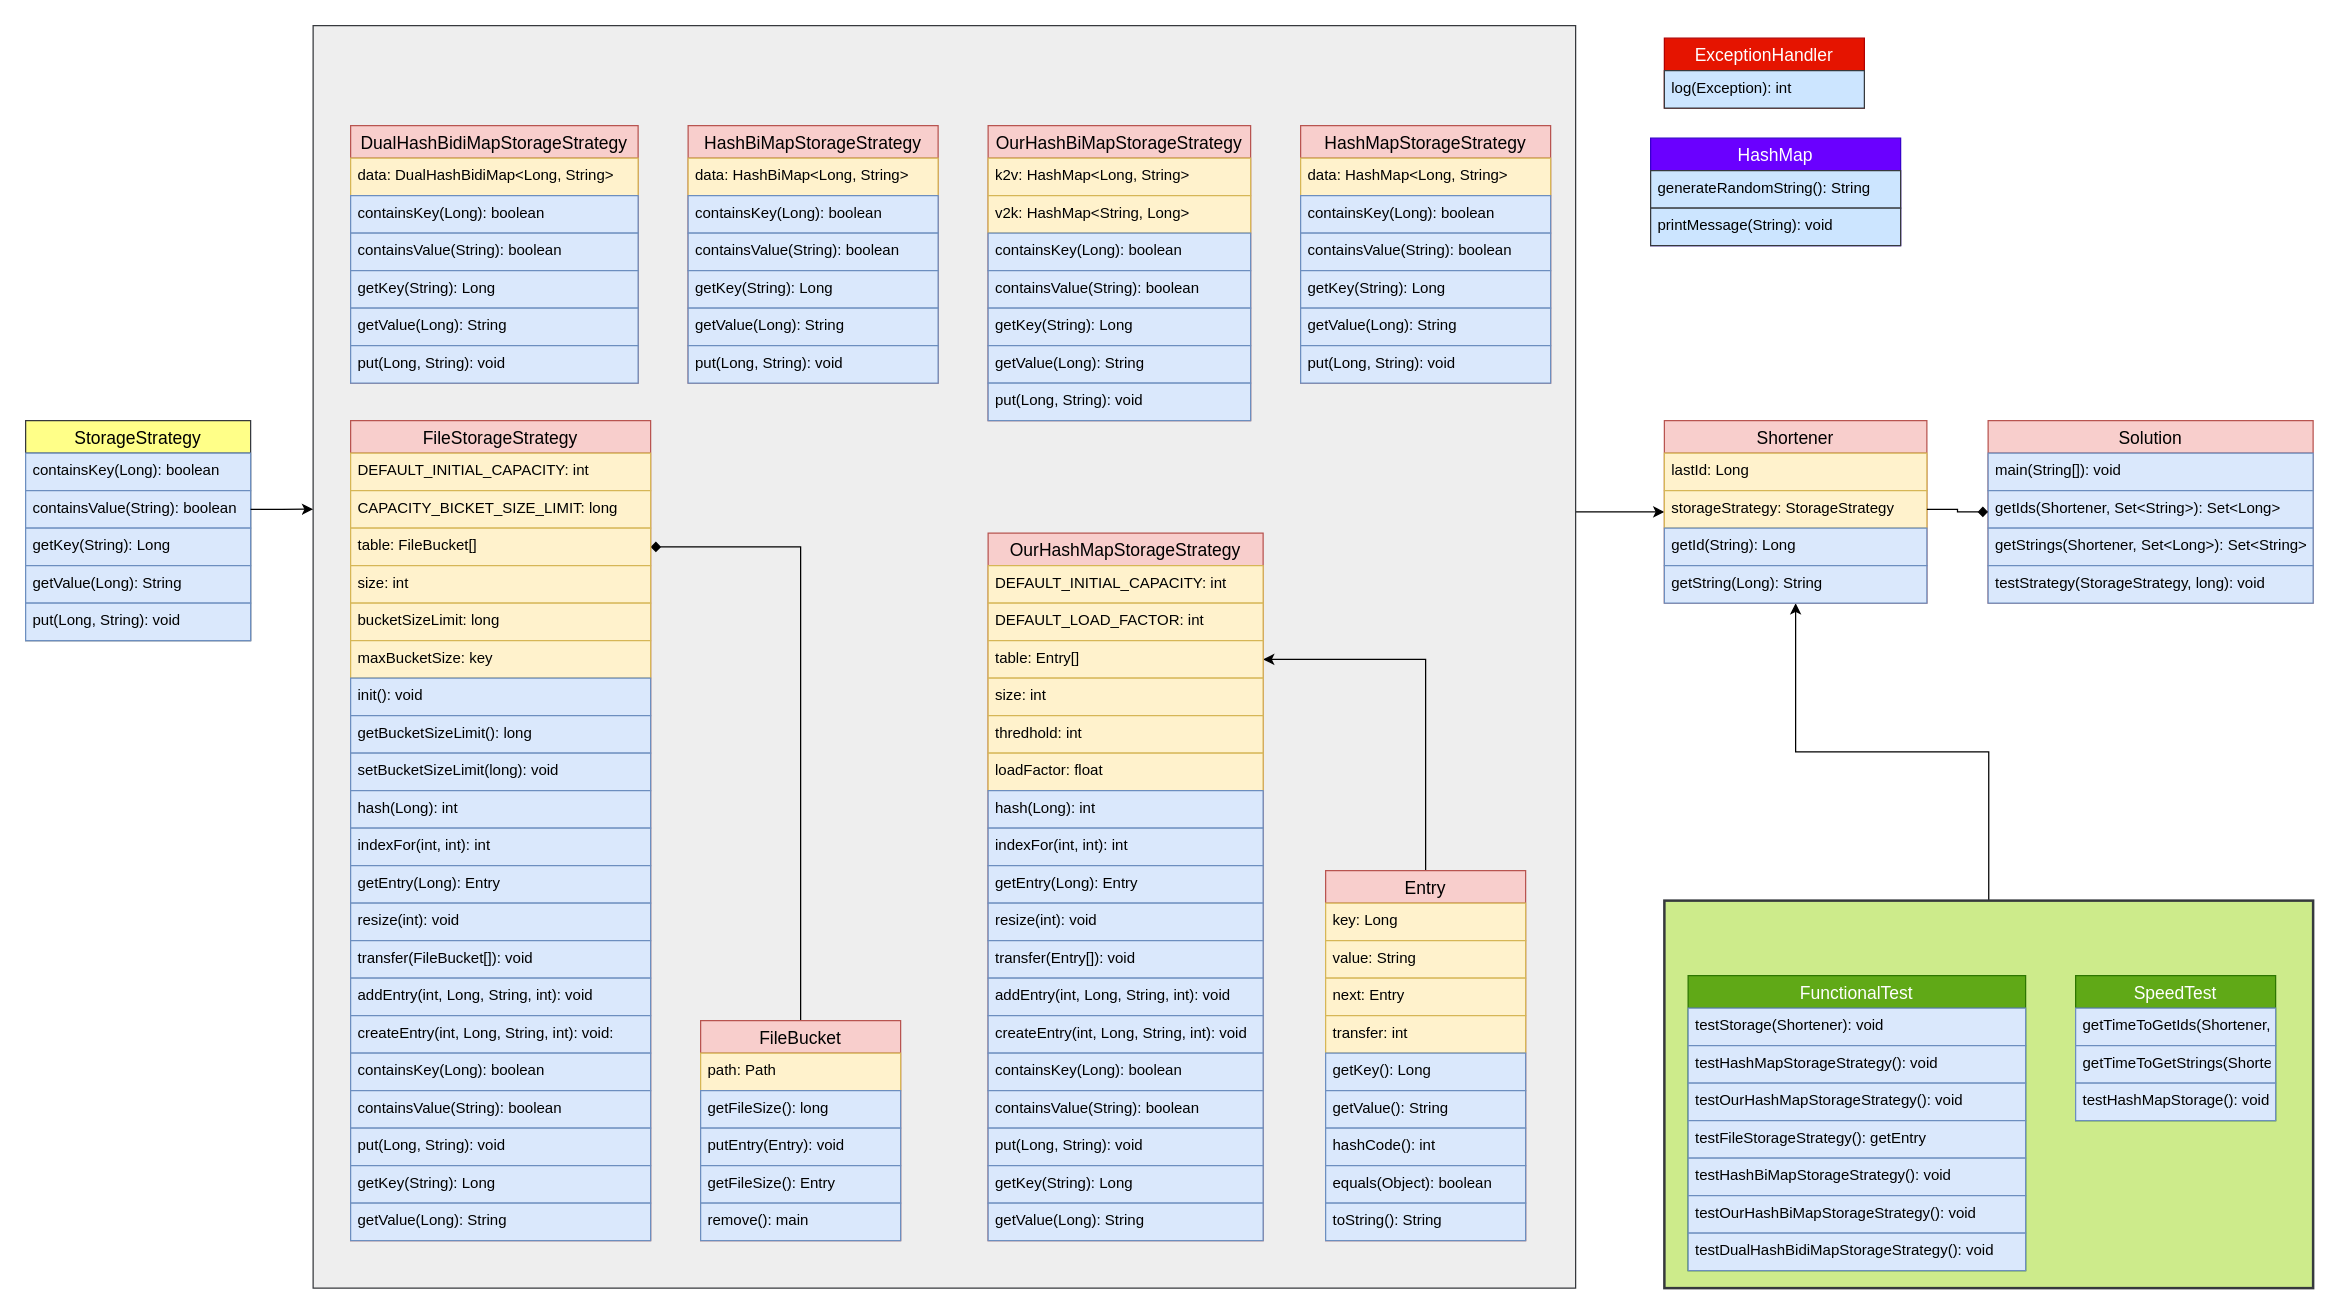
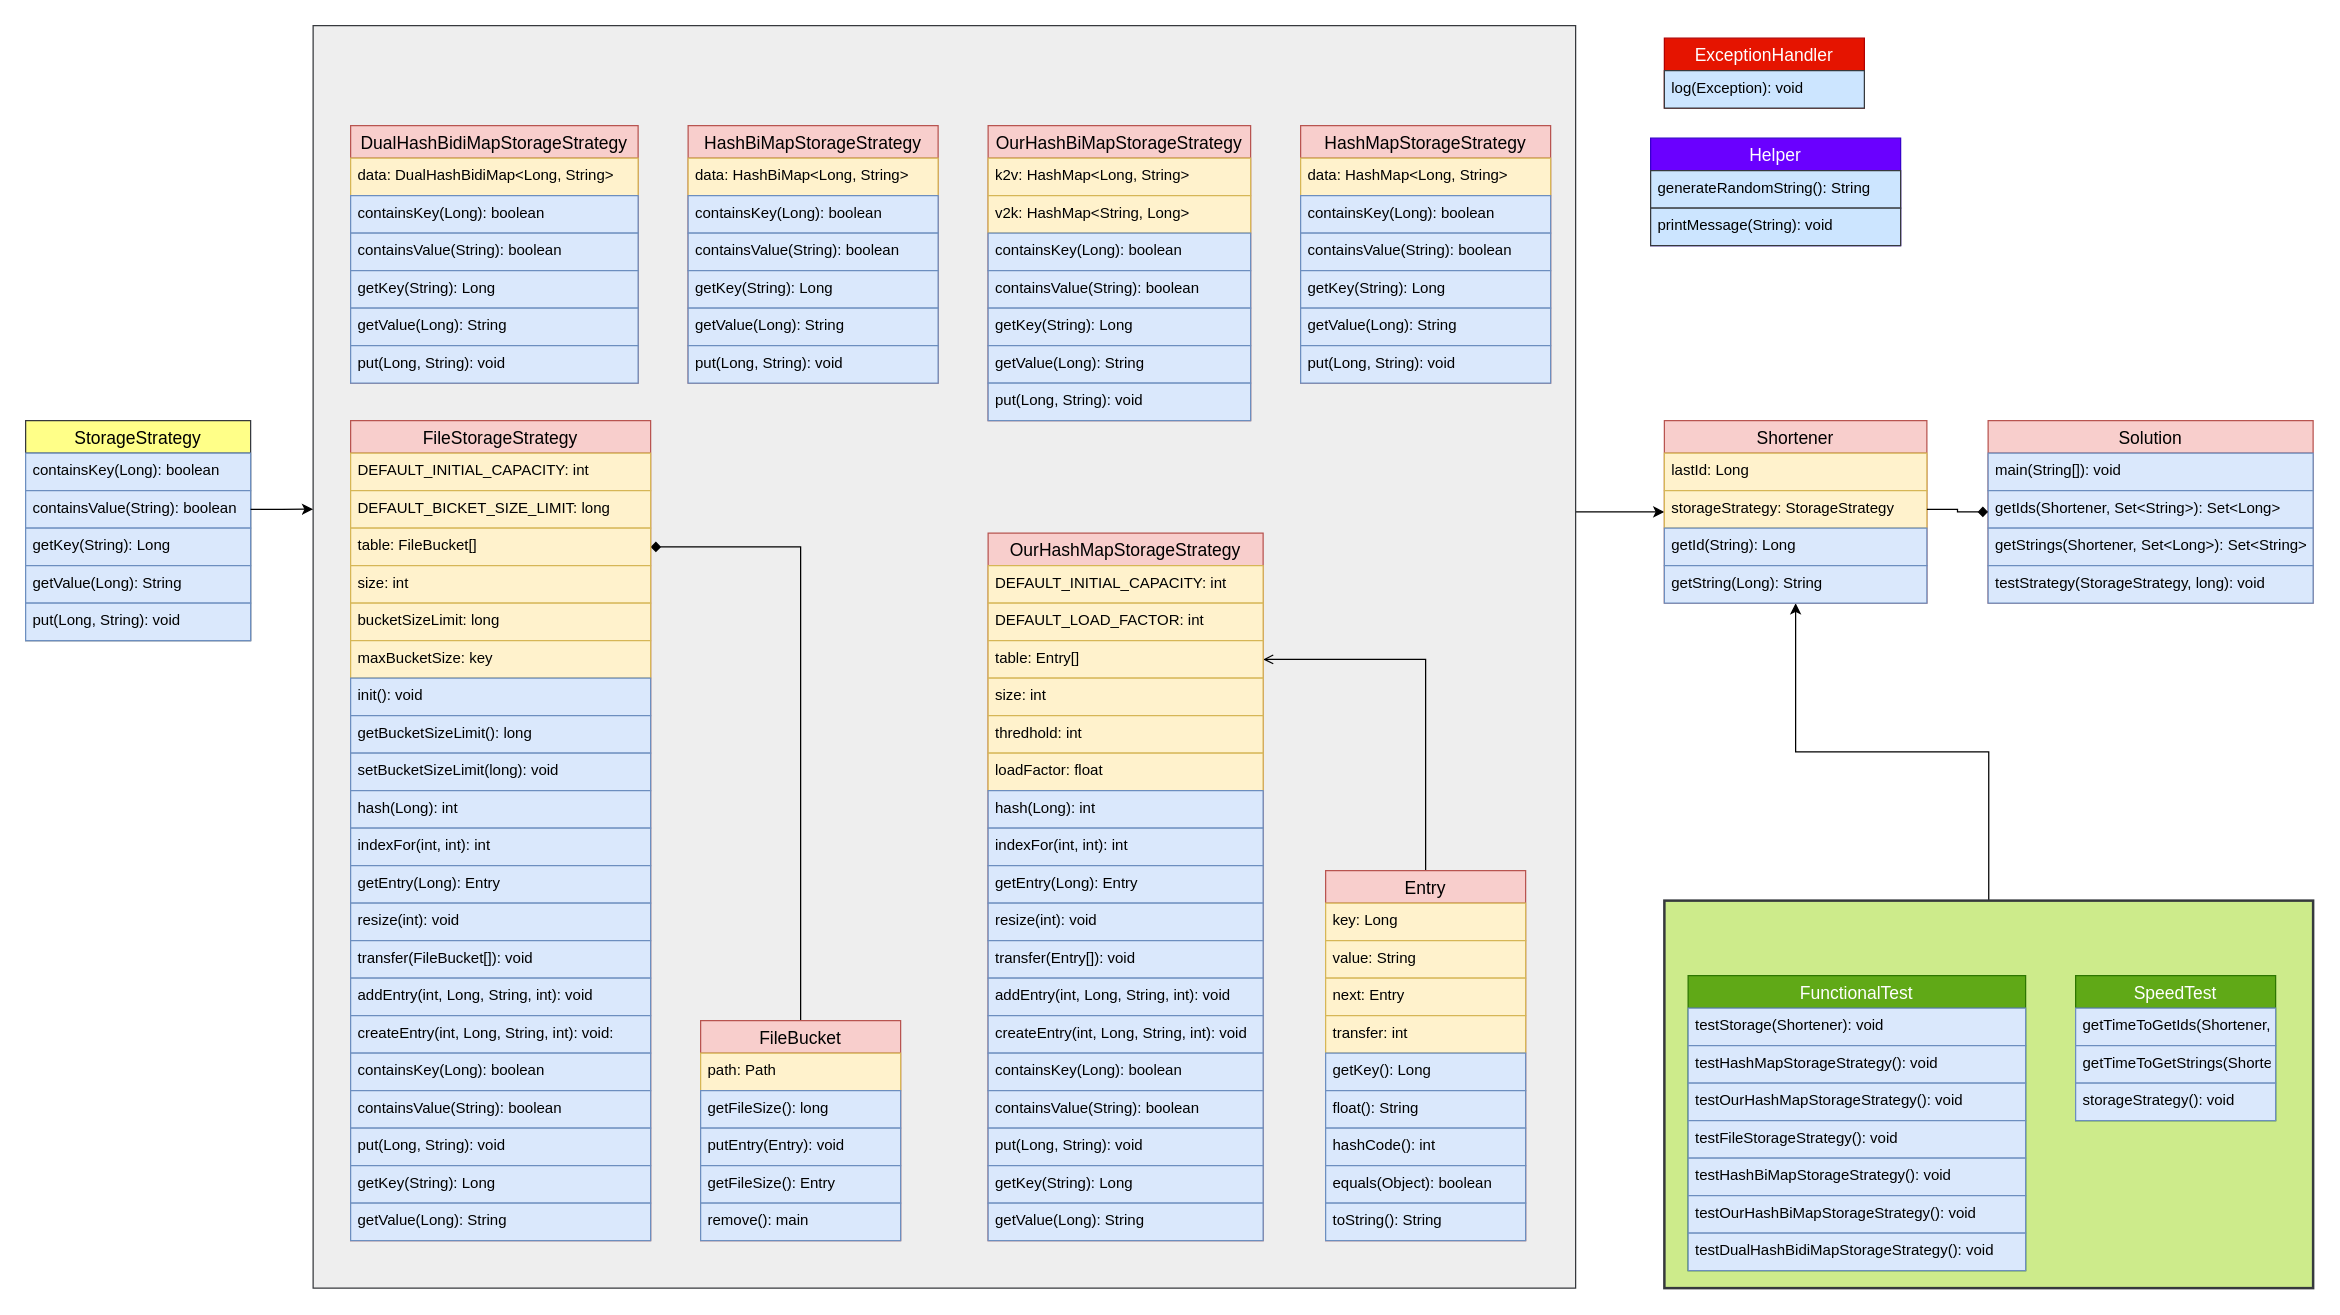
node "log(Exception): int": label "log(Exception): int" -> "log(Exception): void"
node "HashMap": label "HashMap" -> "Helper"
node "CAPACITY_BICKET_SIZE_LIMIT: long": label "CAPACITY_BICKET_SIZE_LIMIT: long" -> "DEFAULT_BICKET_SIZE_LIMIT: long"
edge "Entry" -> "table: Entry[]": arrowhead classic -> open
node "testHashMapStorage(): void": label "testHashMapStorage(): void" -> "storageStrategy(): void"
node "getValue(): String": label "getValue(): String" -> "float(): String"
node "testFileStorageStrategy(): getEntry": label "testFileStorageStrategy(): getEntry" -> "testFileStorageStrategy(): void"
